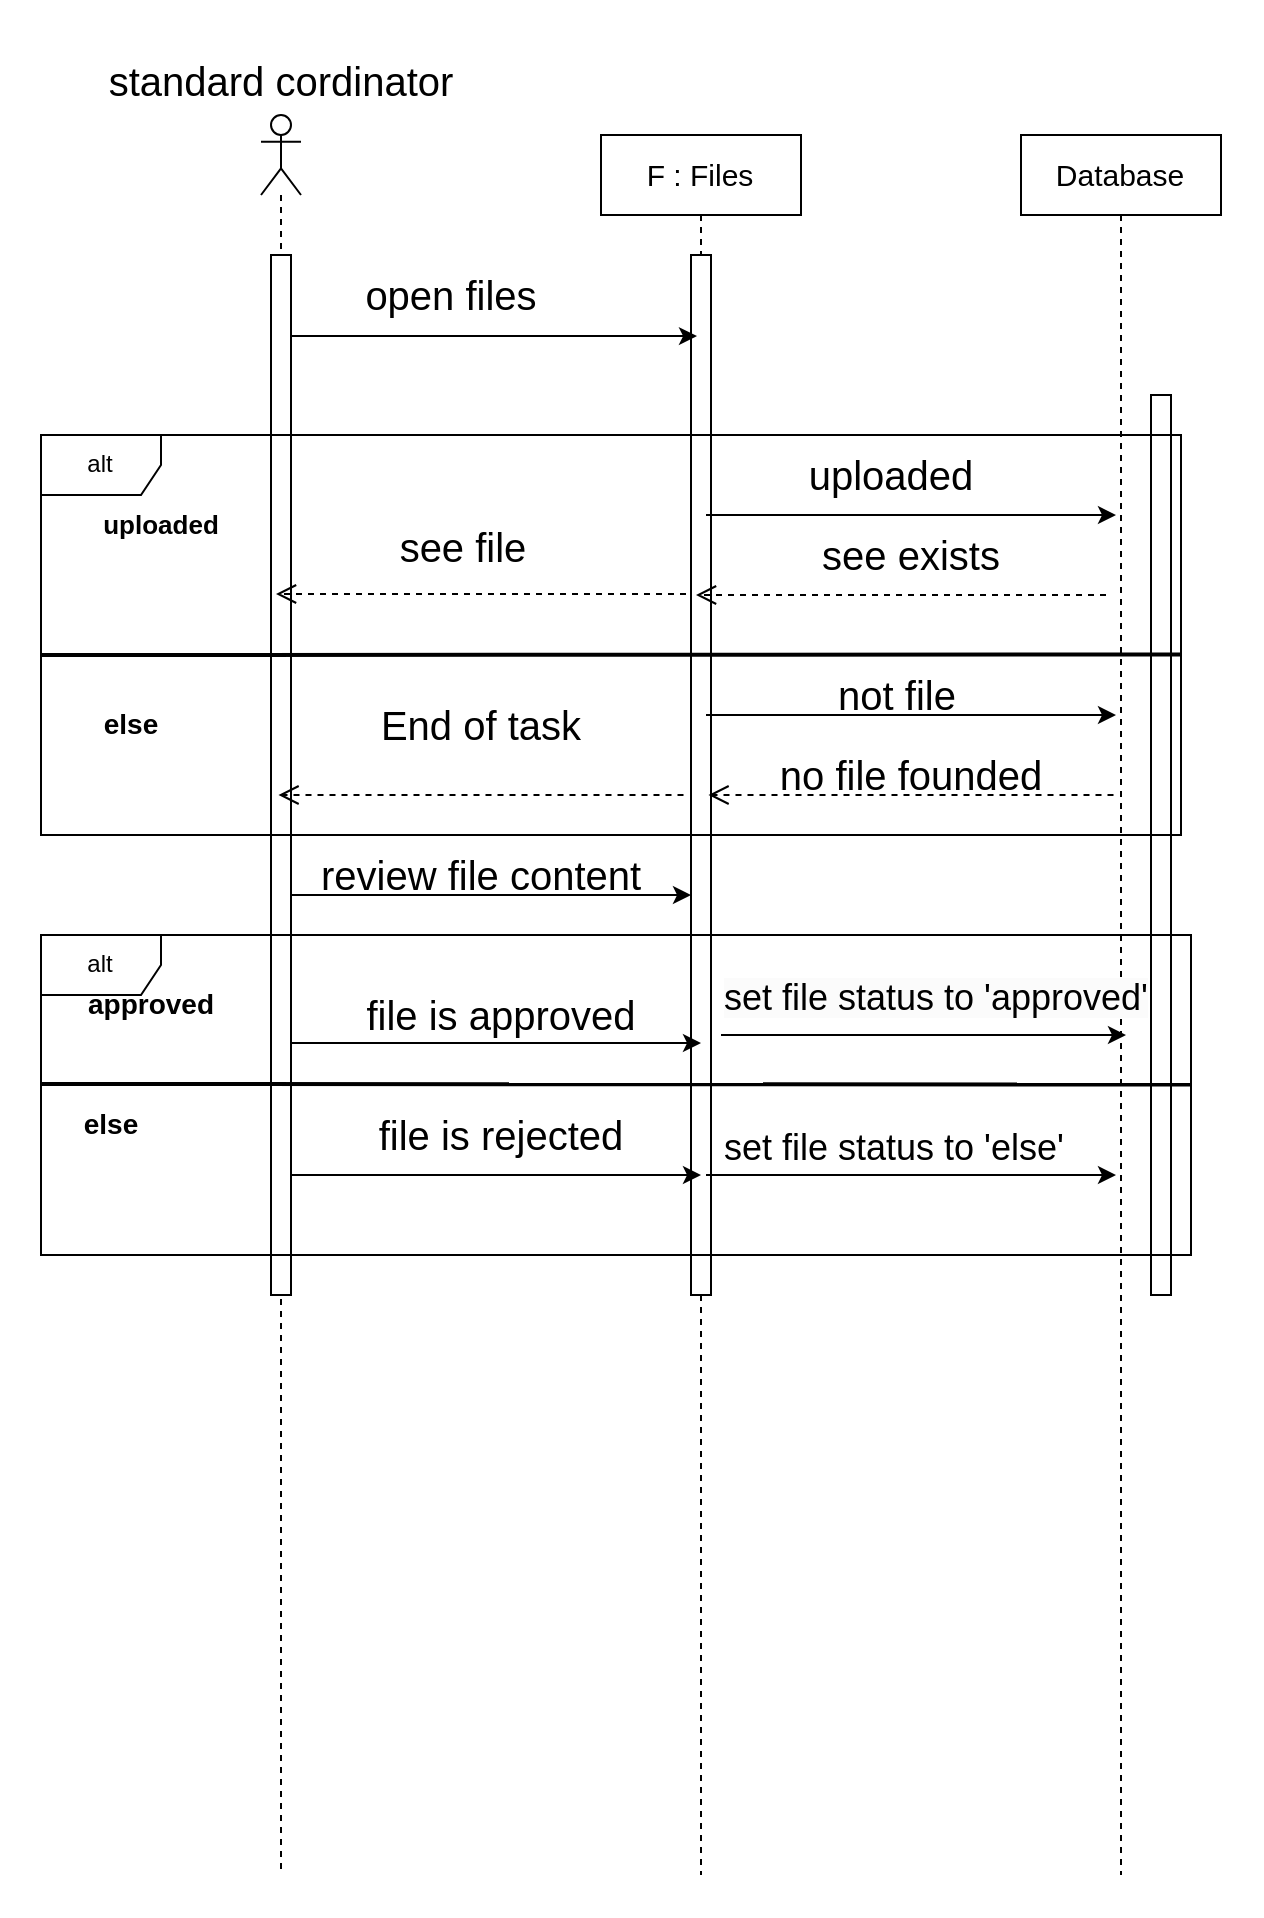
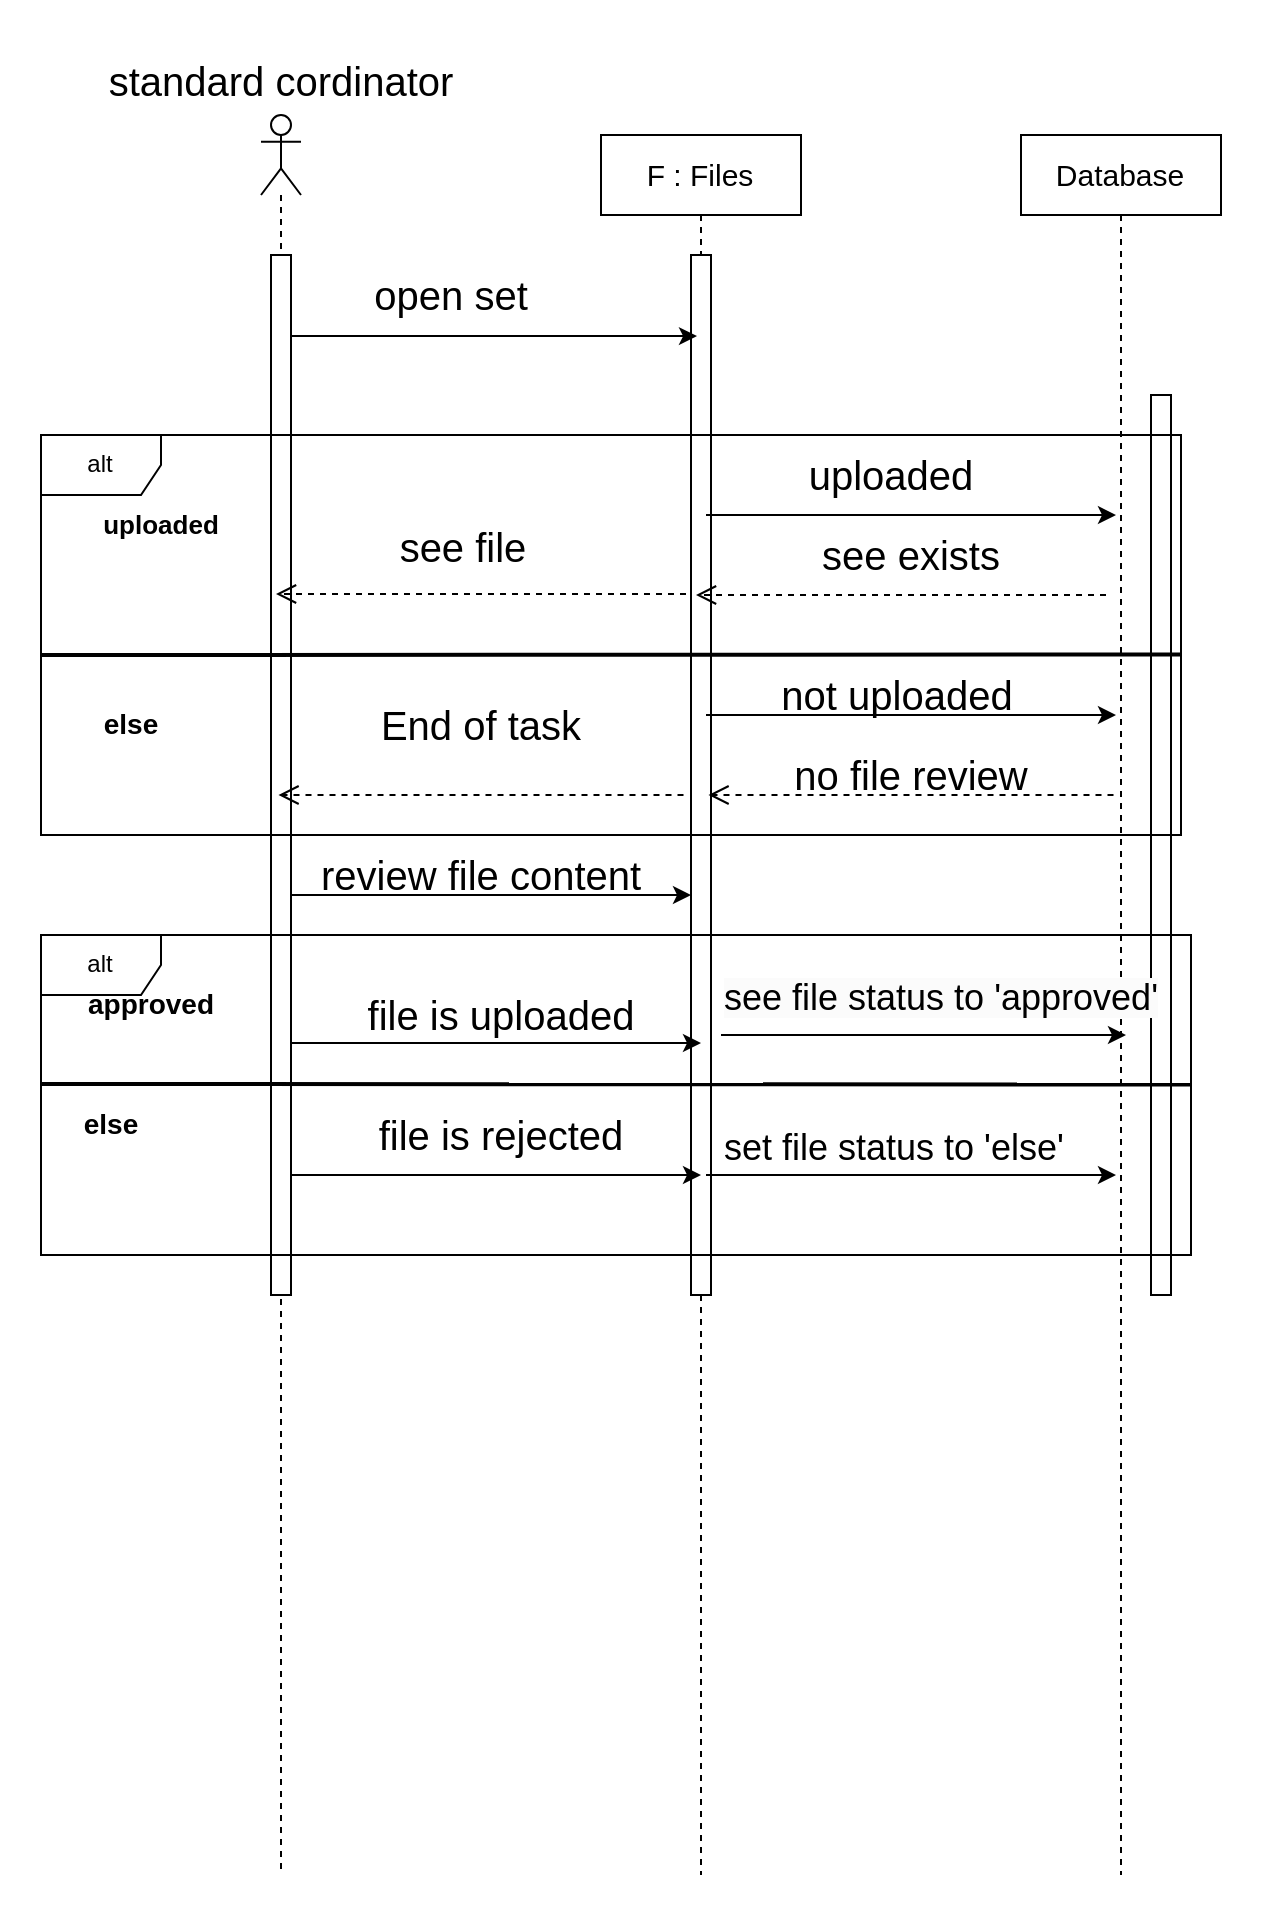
node "open files": label "open files" -> "open set"
node "not file": label "not file" -> "not uploaded"
node "no file founded": label "no file founded" -> "no file review"
node "set file status to 'approved'": label "set file status to 'approved'" -> "see file status to 'approved'"
node "file is approved": label "file is approved" -> "file is uploaded"
